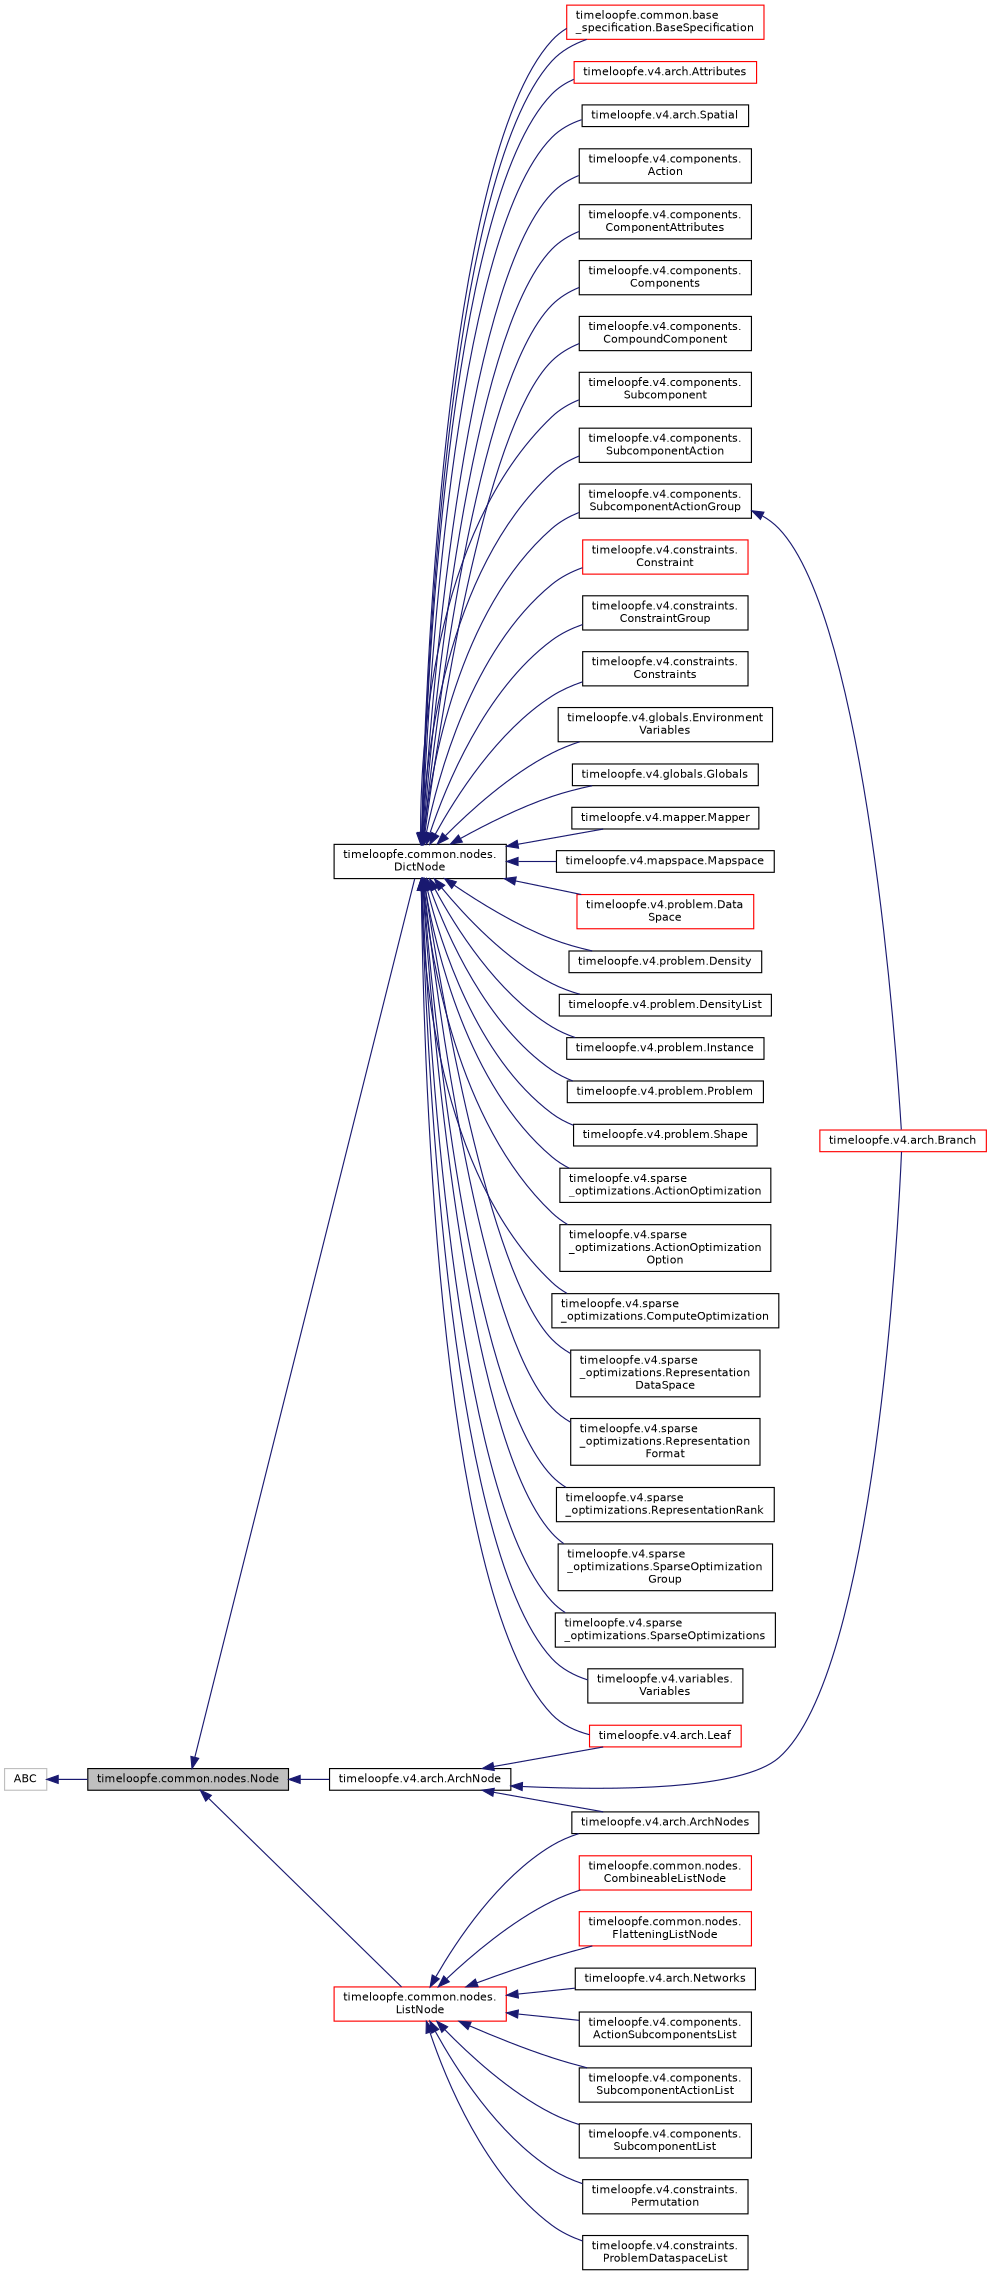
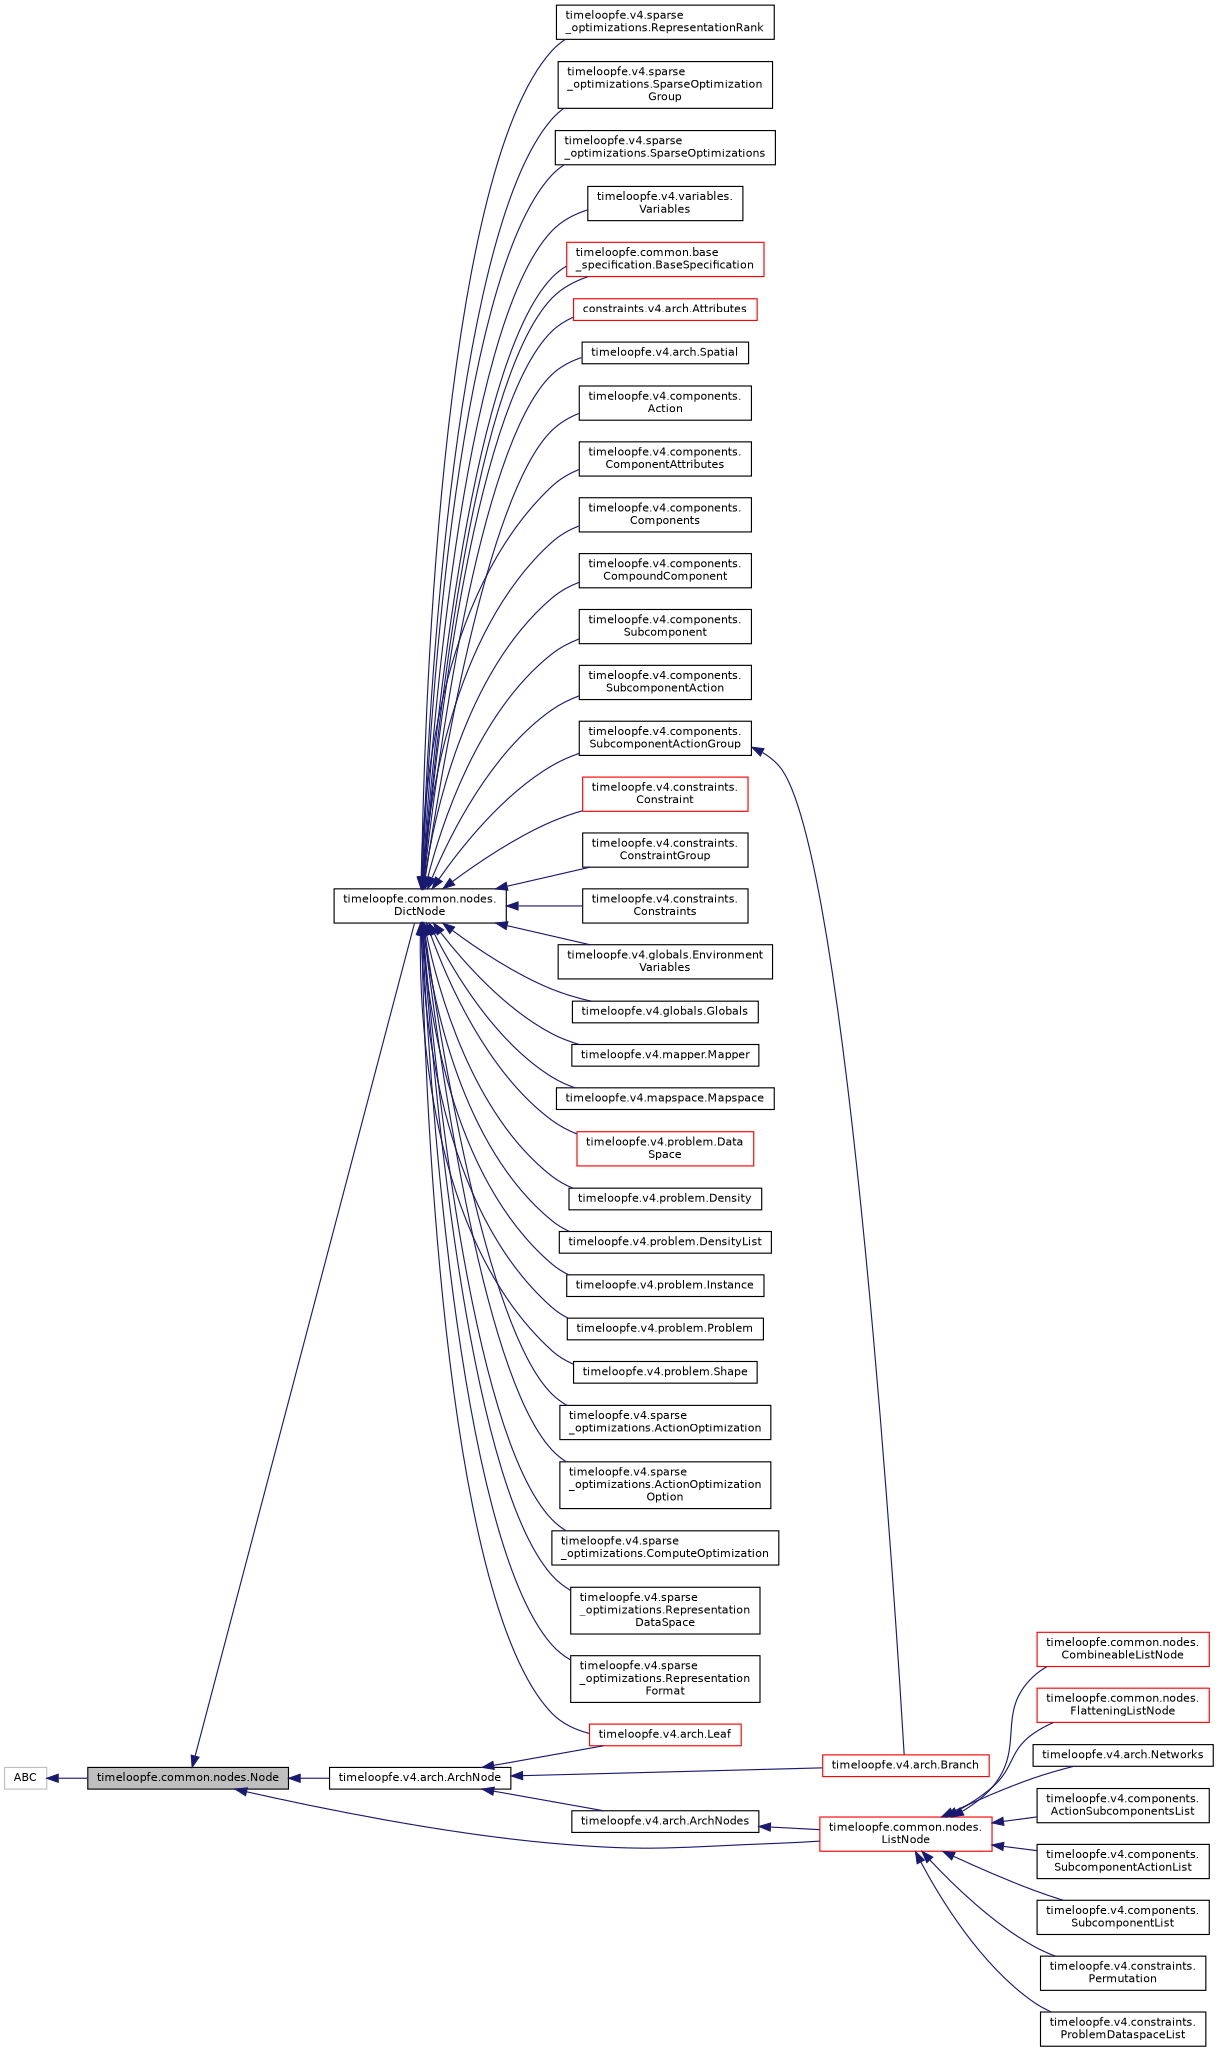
node "timeloopfe.v4.arch.Attributes": label "timeloopfe.v4.arch.Attributes" -> "constraints.v4.arch.Attributes"
edge "timeloopfe.v4.arch.ArchNodes" -> "timeloopfe.common.nodes. ListNode": reversed
